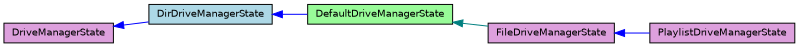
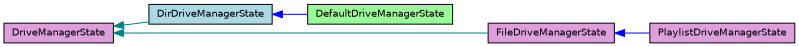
edge "DirDriveManagerState" -> "DriveManagerState": color blue -> teal
edge "FileDriveManagerState" -> "DefaultDriveManagerState": now "FileDriveManagerState" -> "DriveManagerState"
